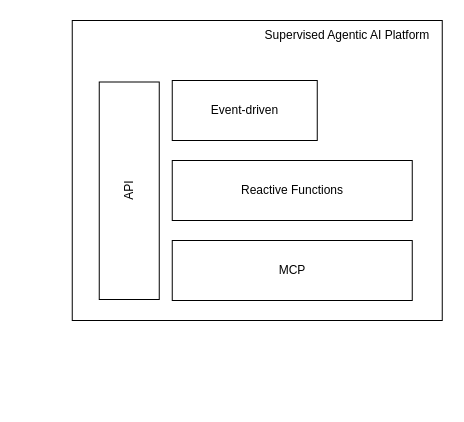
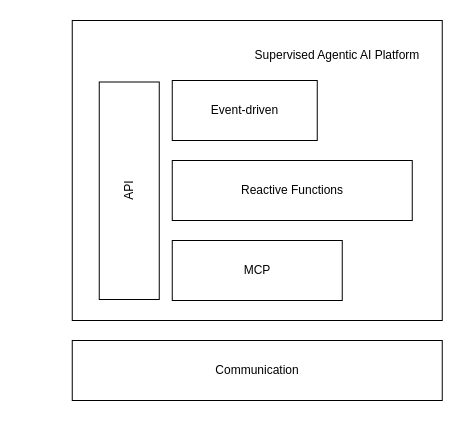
node "Supervised Agentic AI Platform": moved (347, 36) -> (337, 56)
node "MCP": size 240x60 -> 170x60
node "Communication": added
